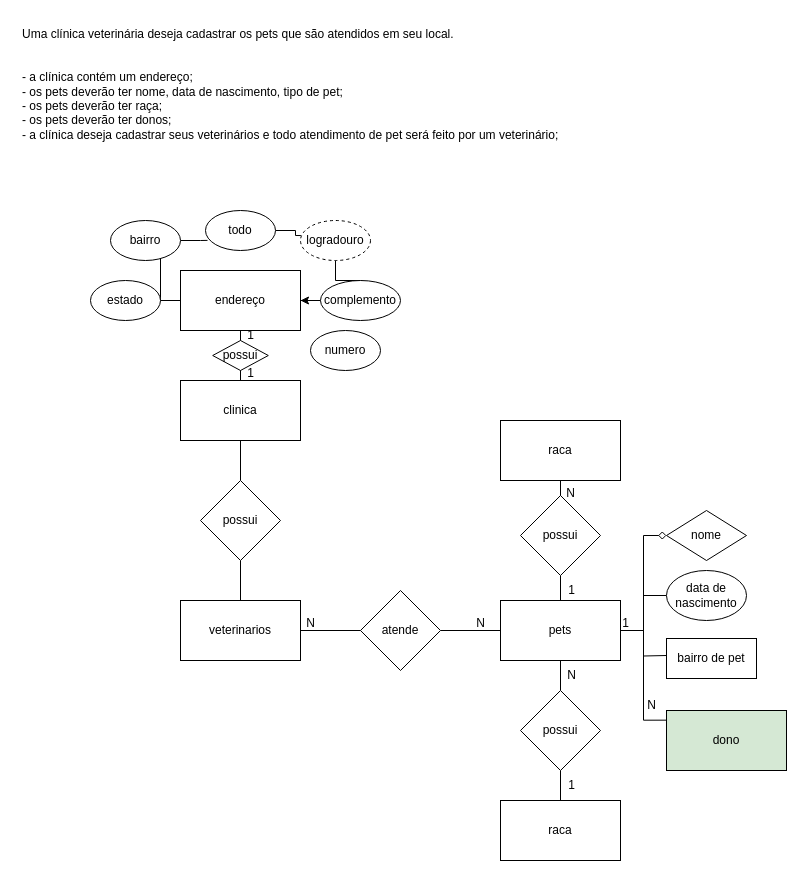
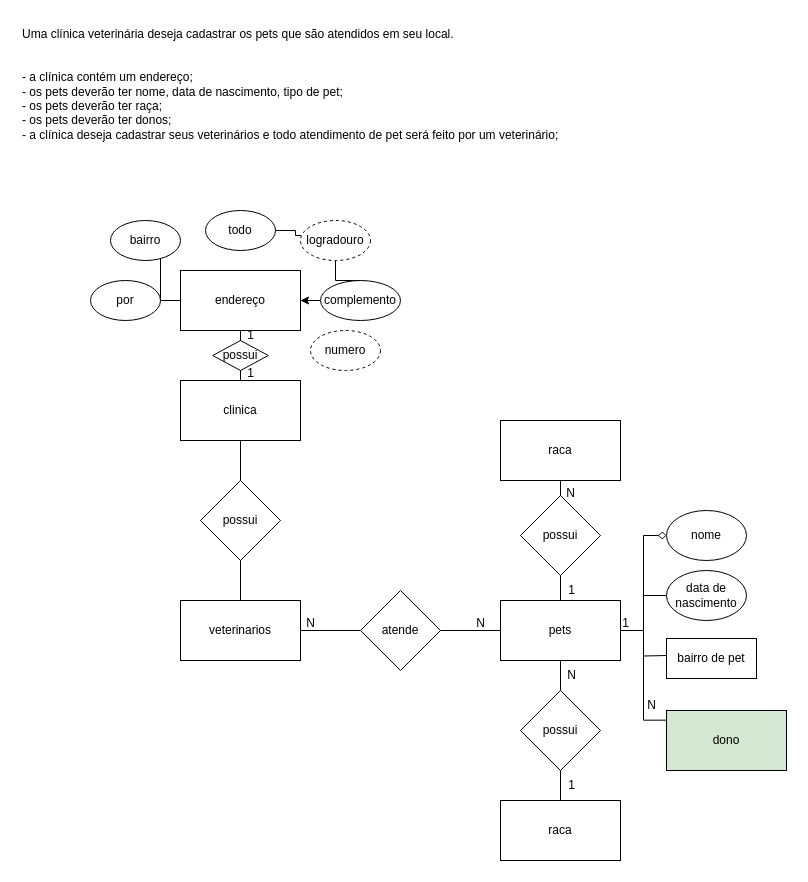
edge "todo" -- "bairro": removed
node "estado": label "estado" -> "por"
node "numero": style solid -> dashed
node "nome": shape diamond -> ellipse
